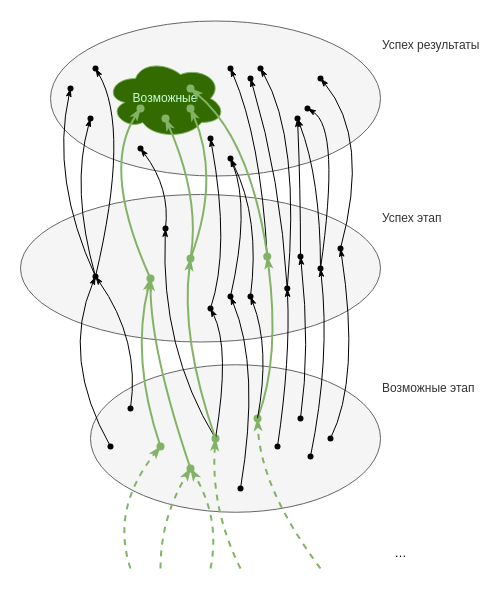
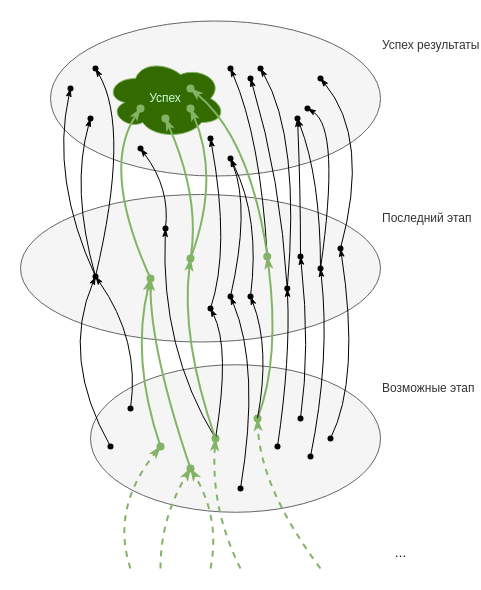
node "Возможные": label "Возможные" -> "Успех"
node "Успех этап": label "Успех этап" -> "Последний этап"
